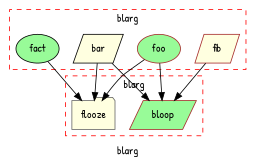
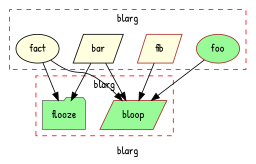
node "fact": fillcolor palegreen -> lightyellow
edge "fact" -> "bloop": added
edge "foo" -> "flooze": removed
node "flooze": fillcolor lightyellow -> palegreen
